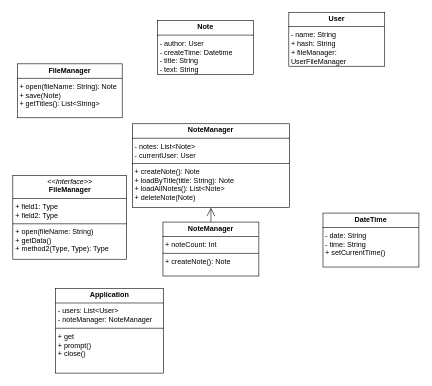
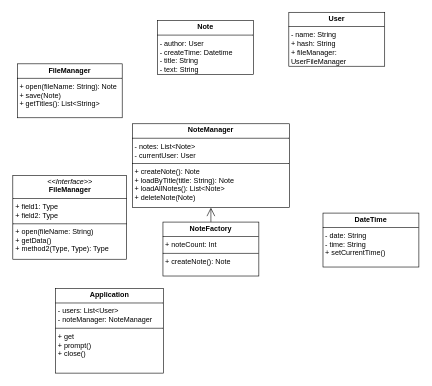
node "NoteManager + noteCount: Int + createNote(): Note": label "NoteManager + noteCount: Int + createNote(): Note" -> "NoteFactory + noteCount: Int + createNote(): Note"
